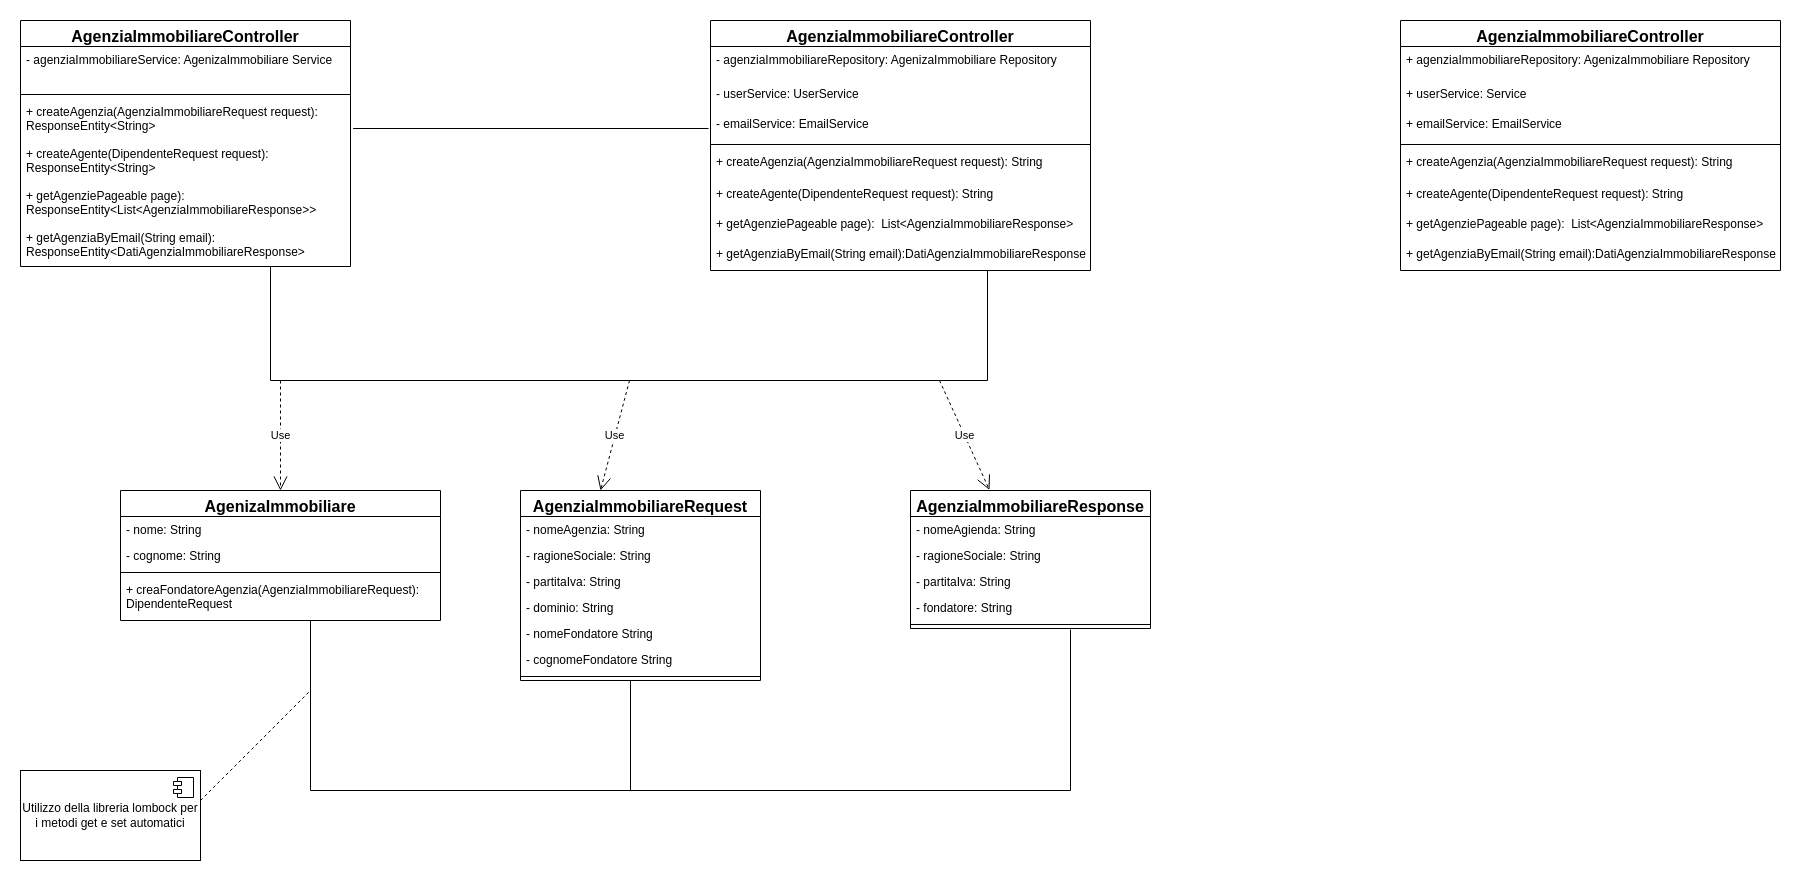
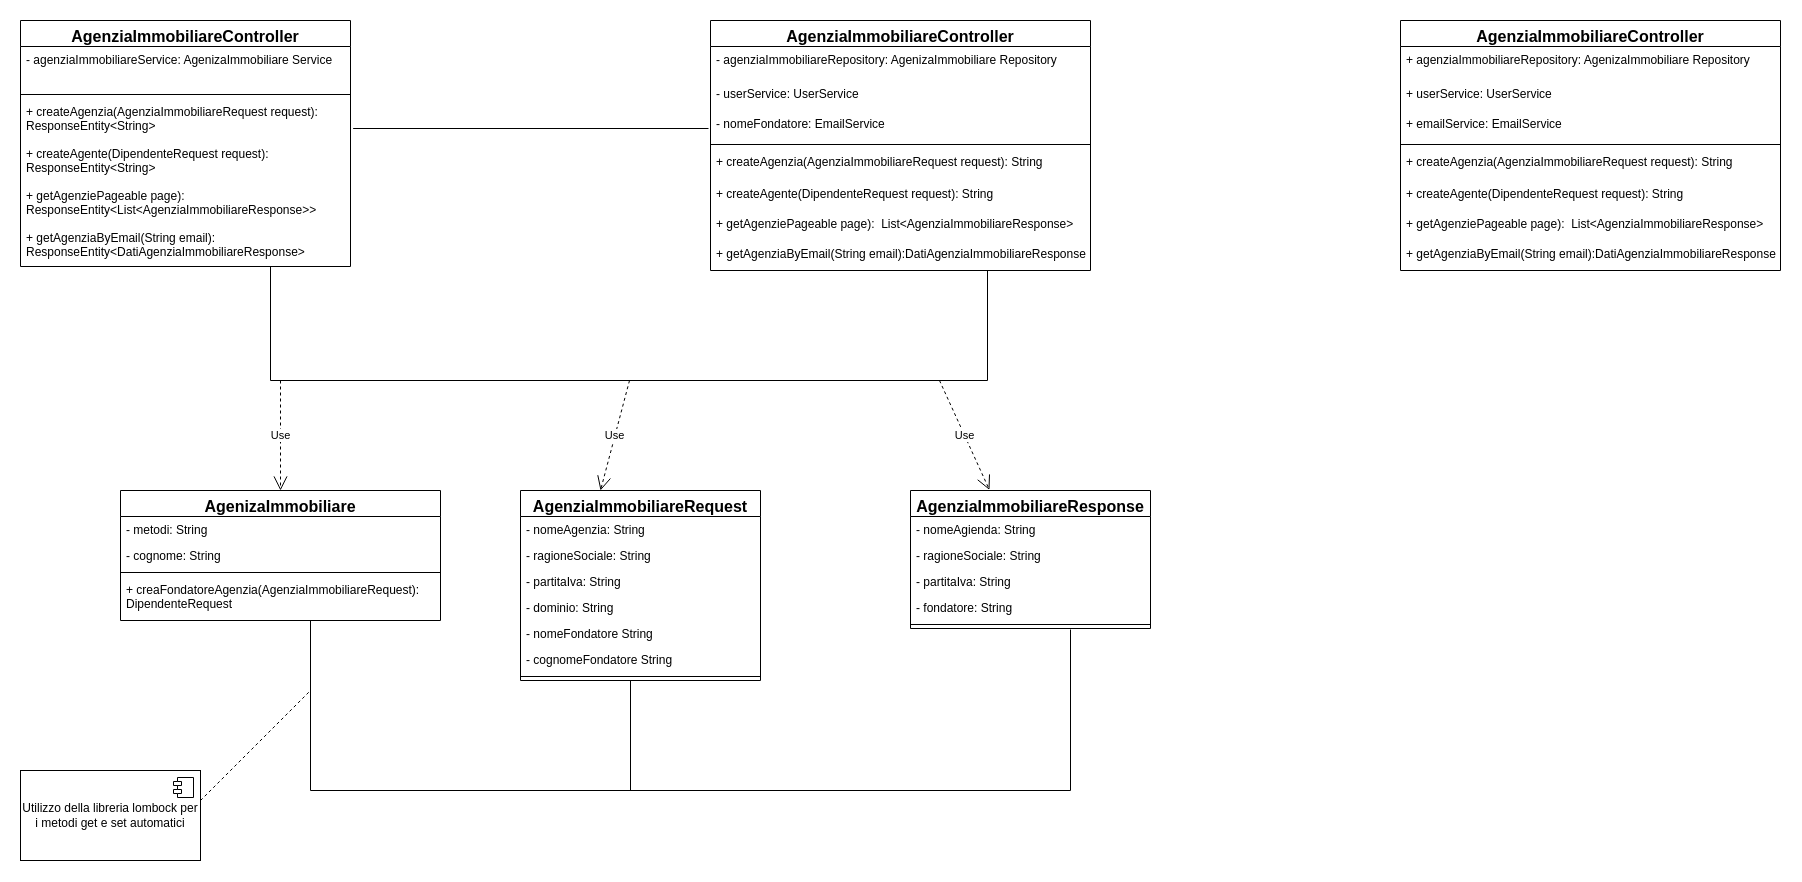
node "+ userService: Service": label "+ userService: Service" -> "+ userService: UserService"
node "- emailService: EmailService": label "- emailService: EmailService" -> "- nomeFondatore: EmailService"
node "- nome: String": label "- nome: String" -> "- metodi: String"
